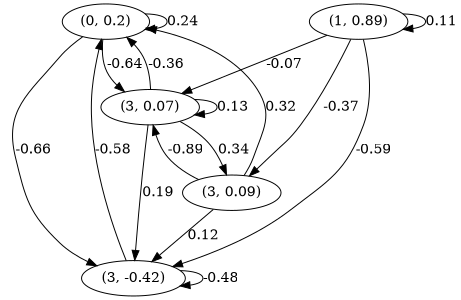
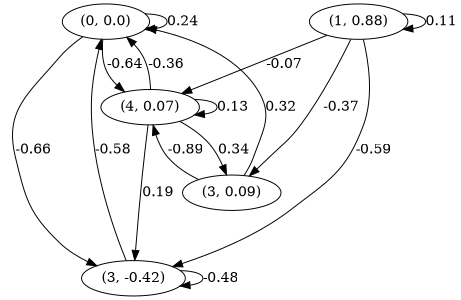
node "(0, 0.2)": label "(0, 0.2)" -> "(0, 0.0)"
node "(1, 0.89)": label "(1, 0.89)" -> "(1, 0.88)"
node "(3, 0.07)": label "(3, 0.07)" -> "(4, 0.07)"
edge "(3, 0.09)" -> "(3, -0.42)": removed, label "0.12"
